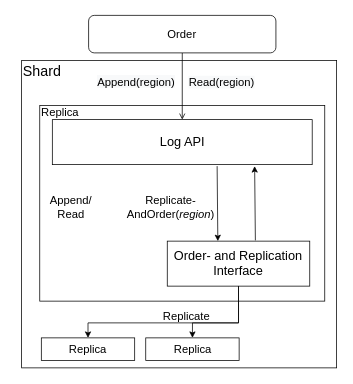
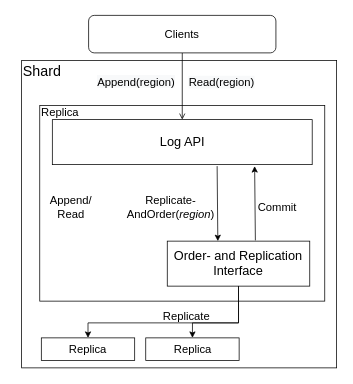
node "Order": label "Order" -> "Clients"
node "Commit": added
